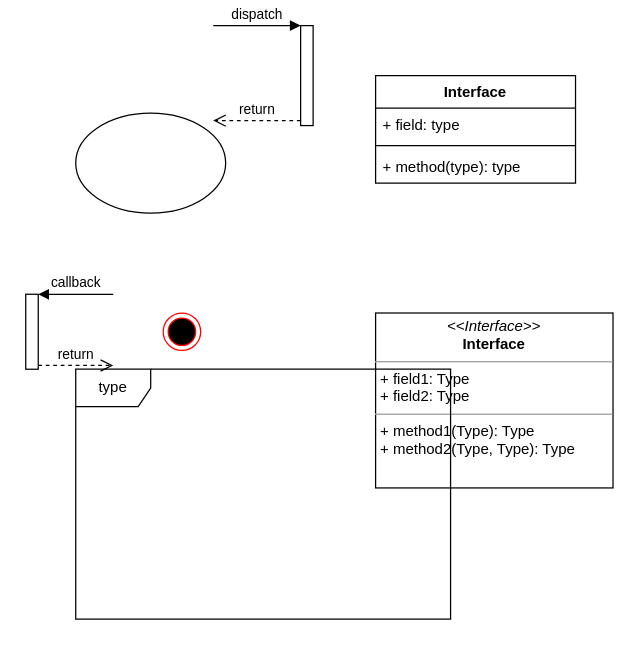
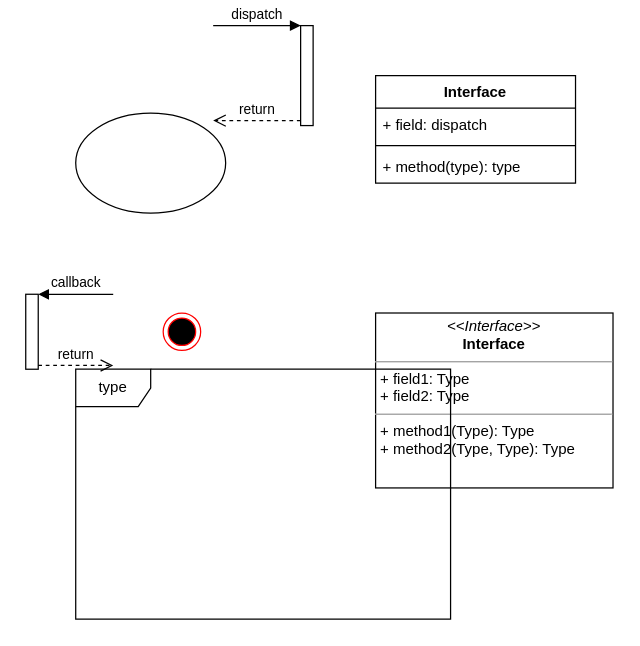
node "+ field: type": label "+ field: type" -> "+ field: dispatch"
